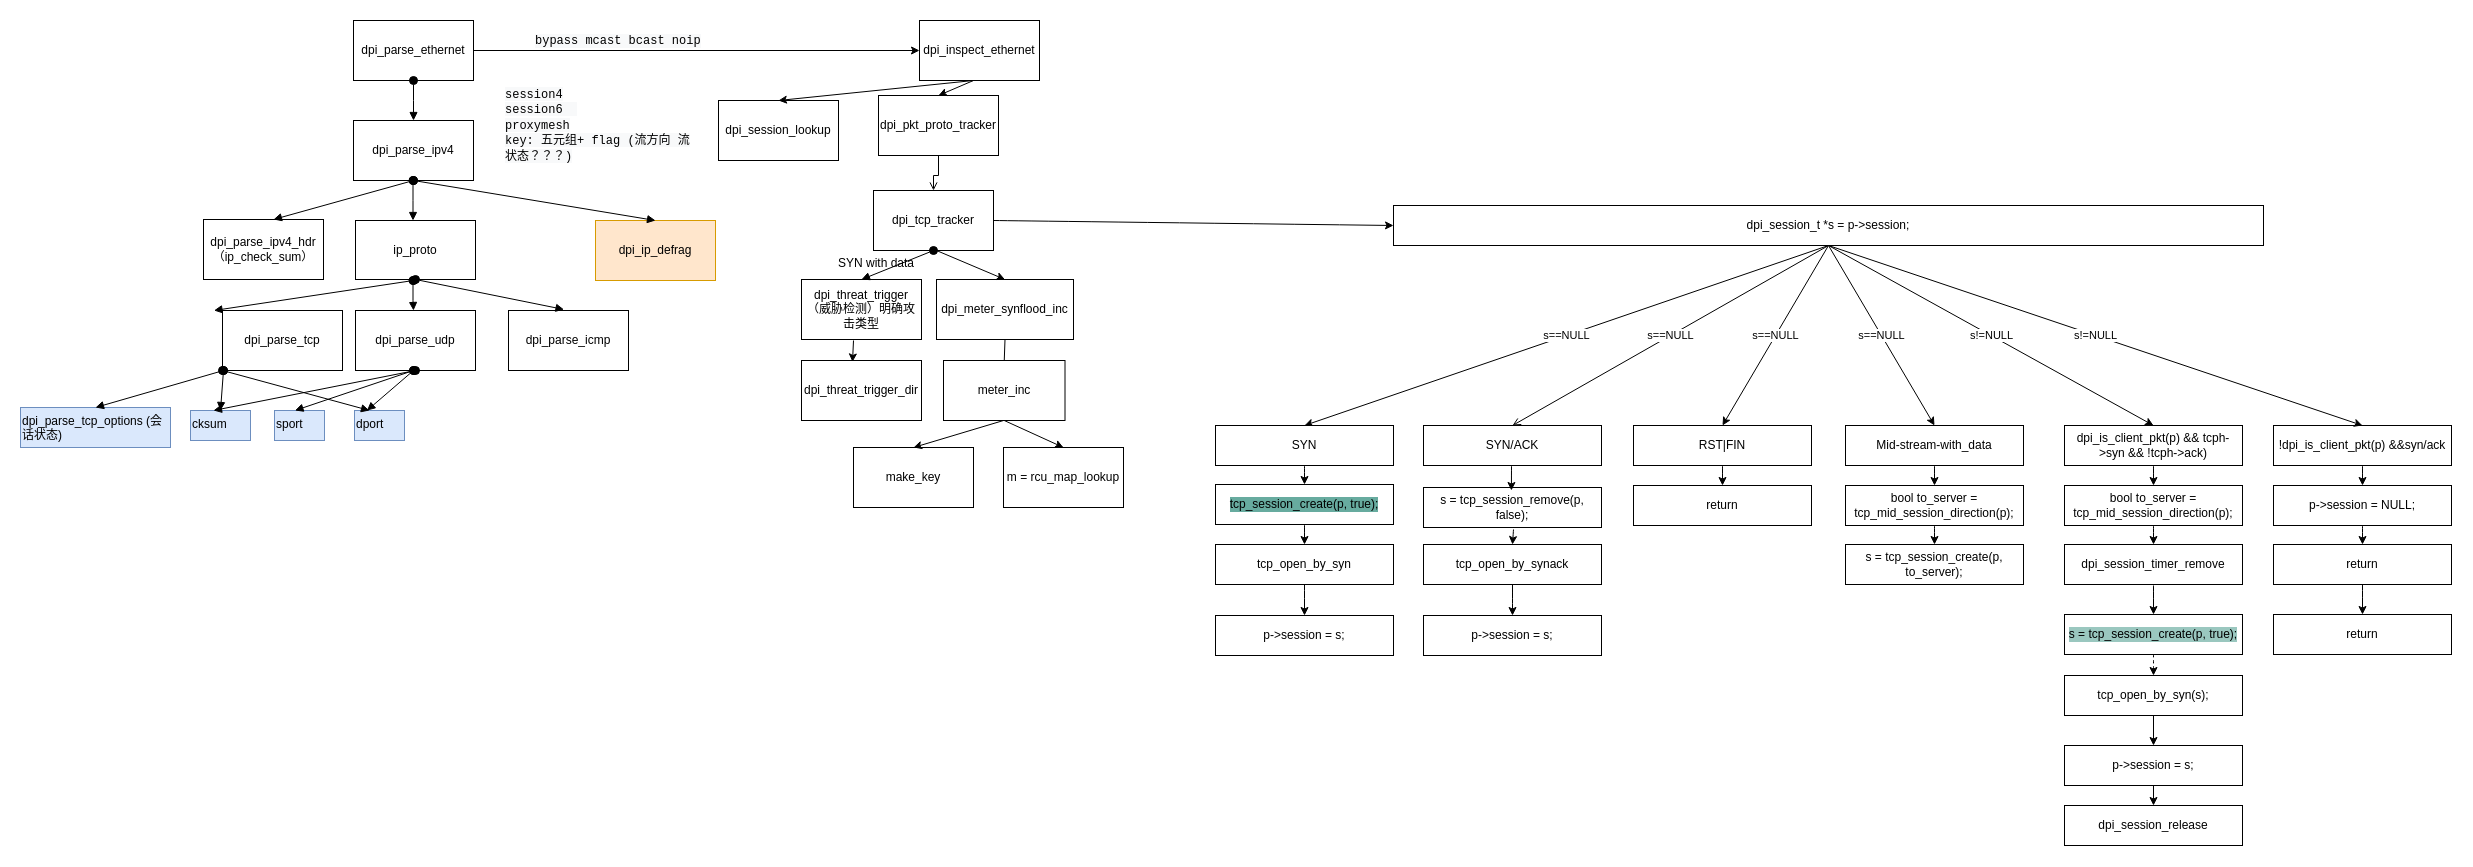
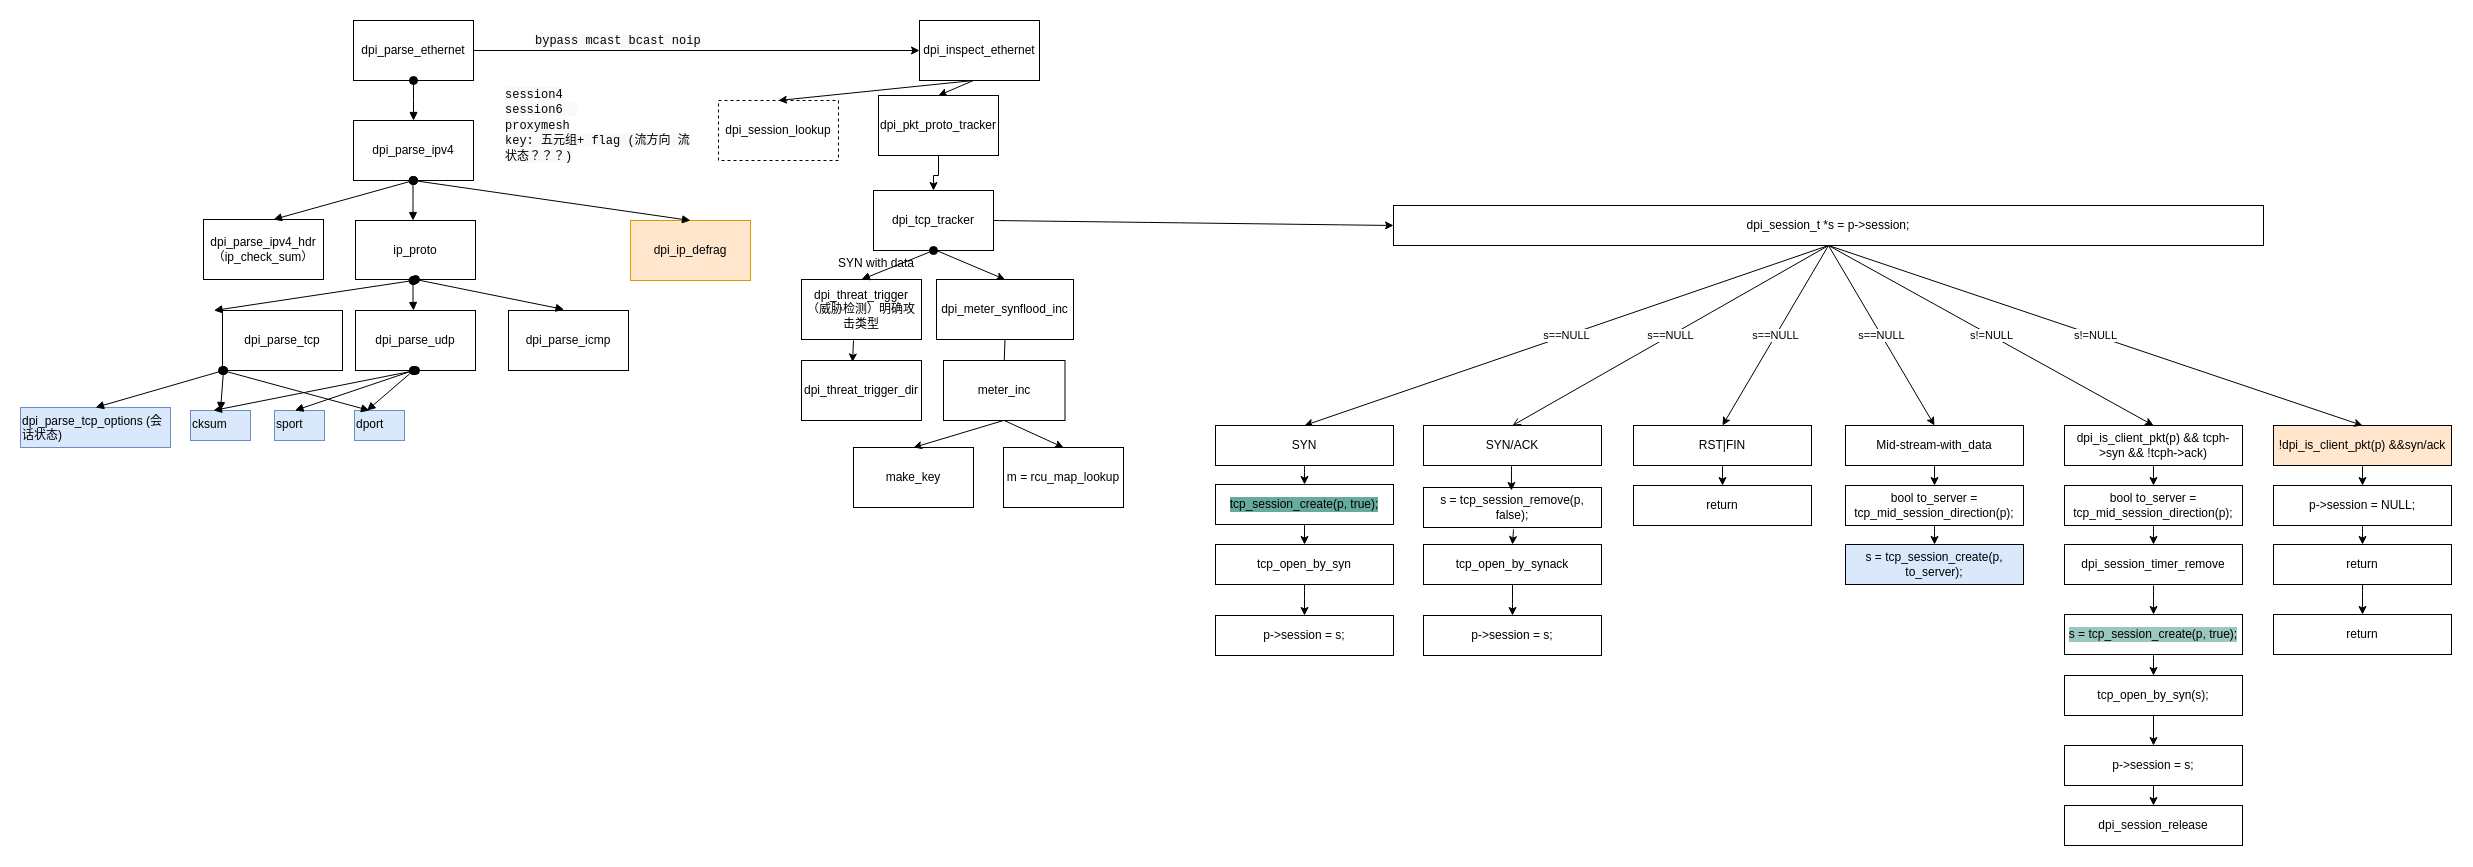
node "dpi_session_lookup": style solid -> dashed
edge "dpi_pkt_proto_tracker" -> "dpi_tcp_tracker": arrowhead open -> classic
node "dpi_ip_defrag": moved (656, 251) -> (691, 251)
node "!dpi_is_client_pkt(p) &&syn/ack": fillcolor #ffffff -> #ffe6cc
node "s = tcp_session_create(p, to_server);": fillcolor #ffffff -> #dae8fc
edge "s = tcp_session_create(p, true);" -> "tcp_open_by_syn(s);": style dashed -> solid
